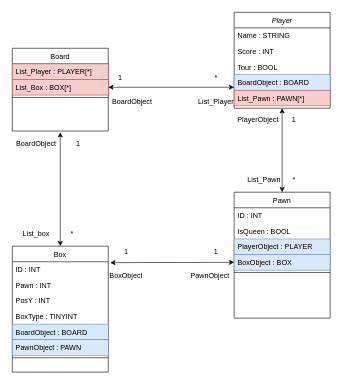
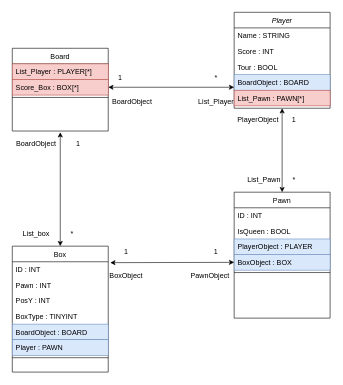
node "List_Box : BOX[*]": label "List_Box : BOX[*]" -> "Score_Box : BOX[*]"
node "PawnObject : PAWN": label "PawnObject : PAWN" -> "Player : PAWN"
